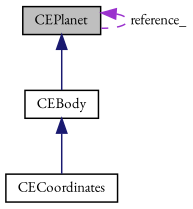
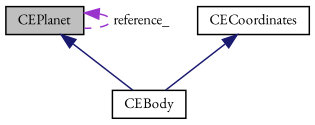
edge "CECoordinates" -> "CEBody": reversed
